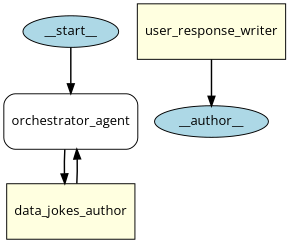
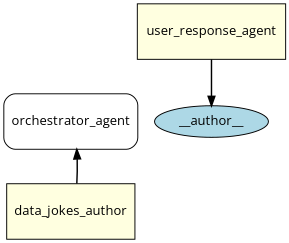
node "__start__": removed
node "user_response_writer": label "user_response_writer" -> "user_response_agent"
edge "orchestrator_agent" -> "data_jokes_author": removed
